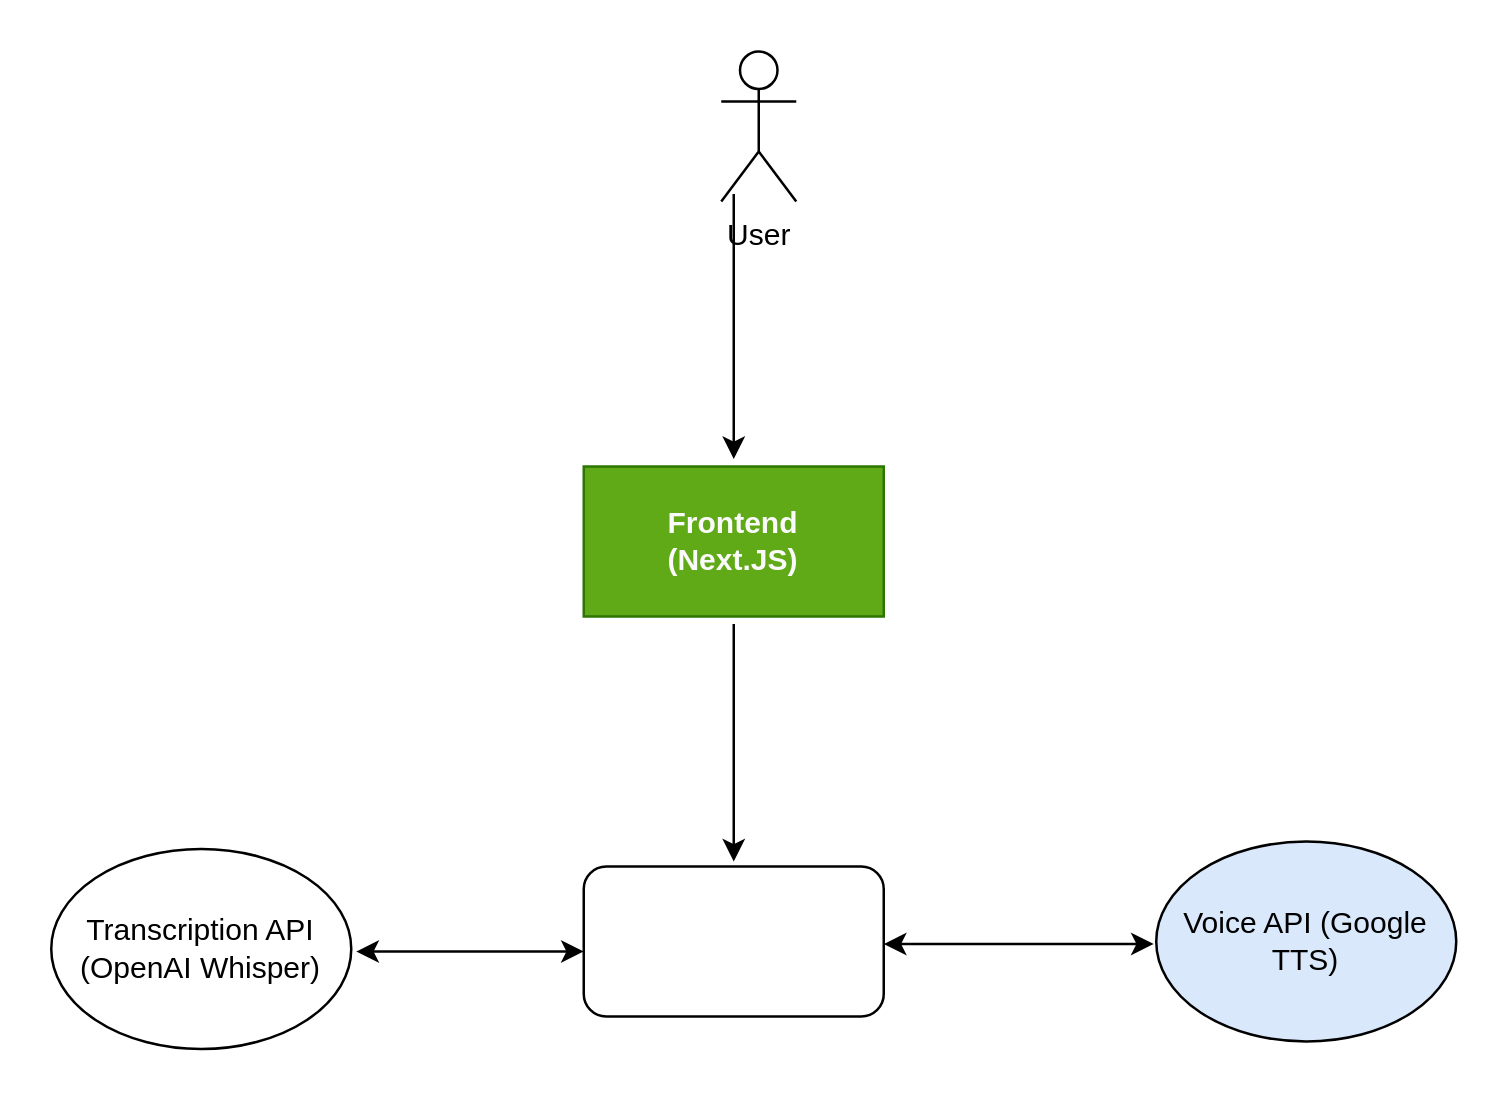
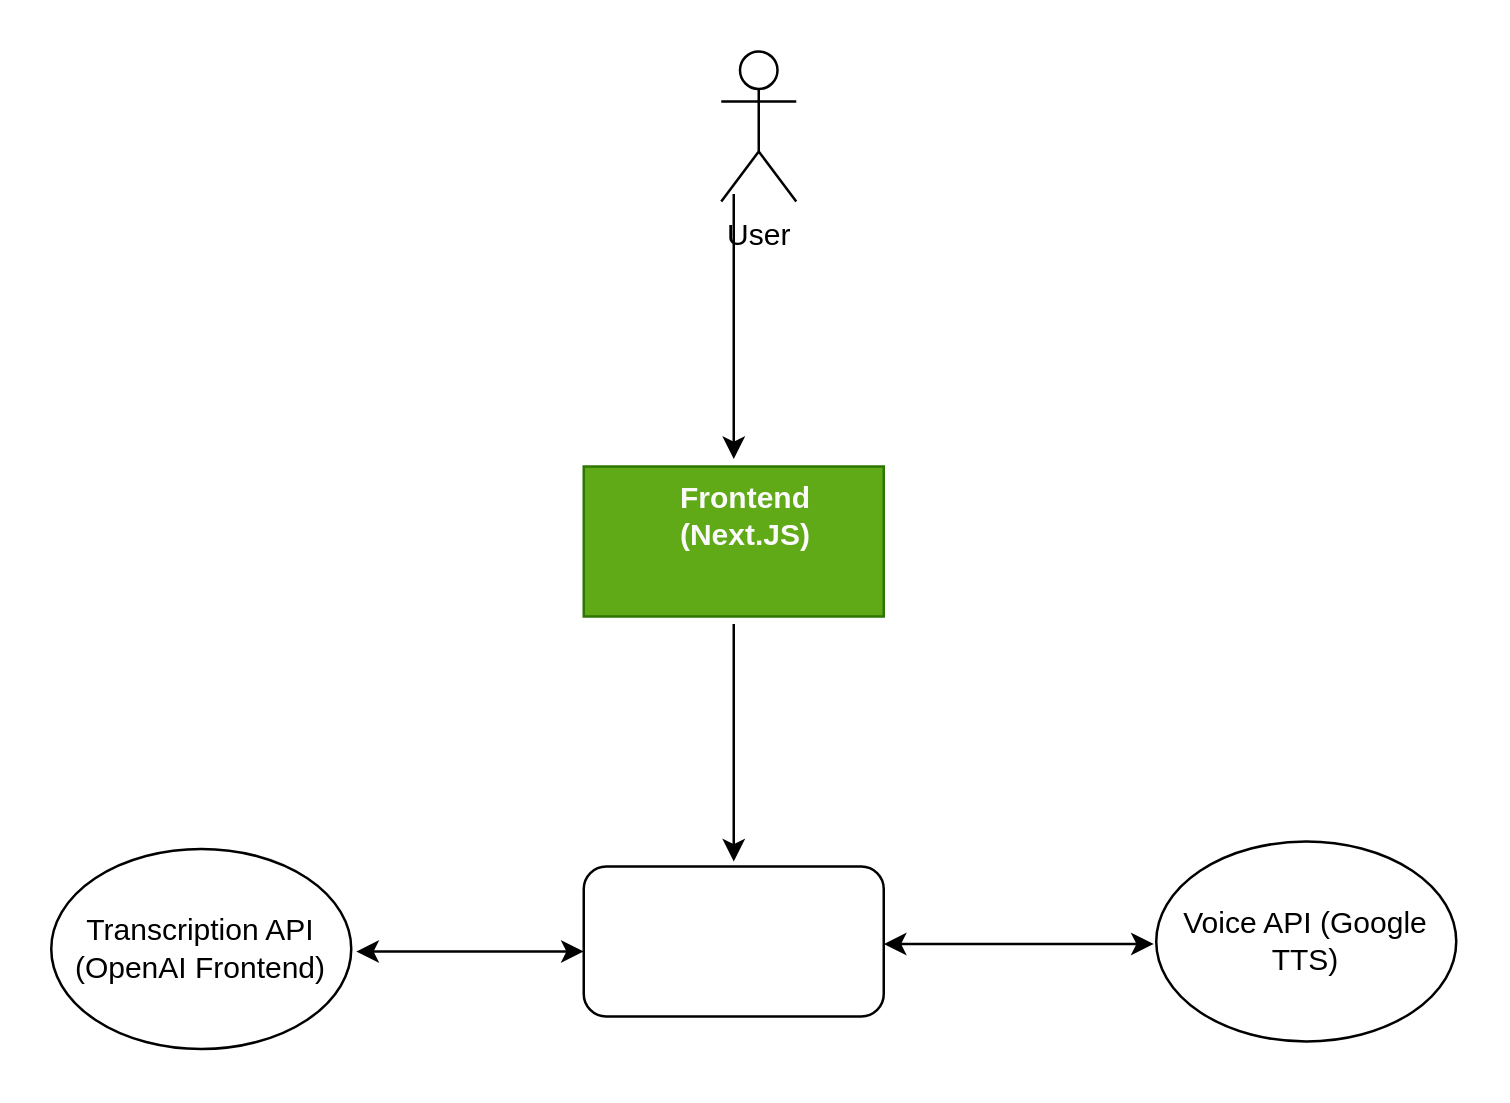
node "Frontend (Next.JS)": moved (734, 541) -> (746, 516)
node "Voice API (Google TTS)": fillcolor #dae8fc -> #ffffff
node "Transcription API (OpenAI Whisper)": label "Transcription API (OpenAI Whisper)" -> "Transcription API (OpenAI Frontend)"
